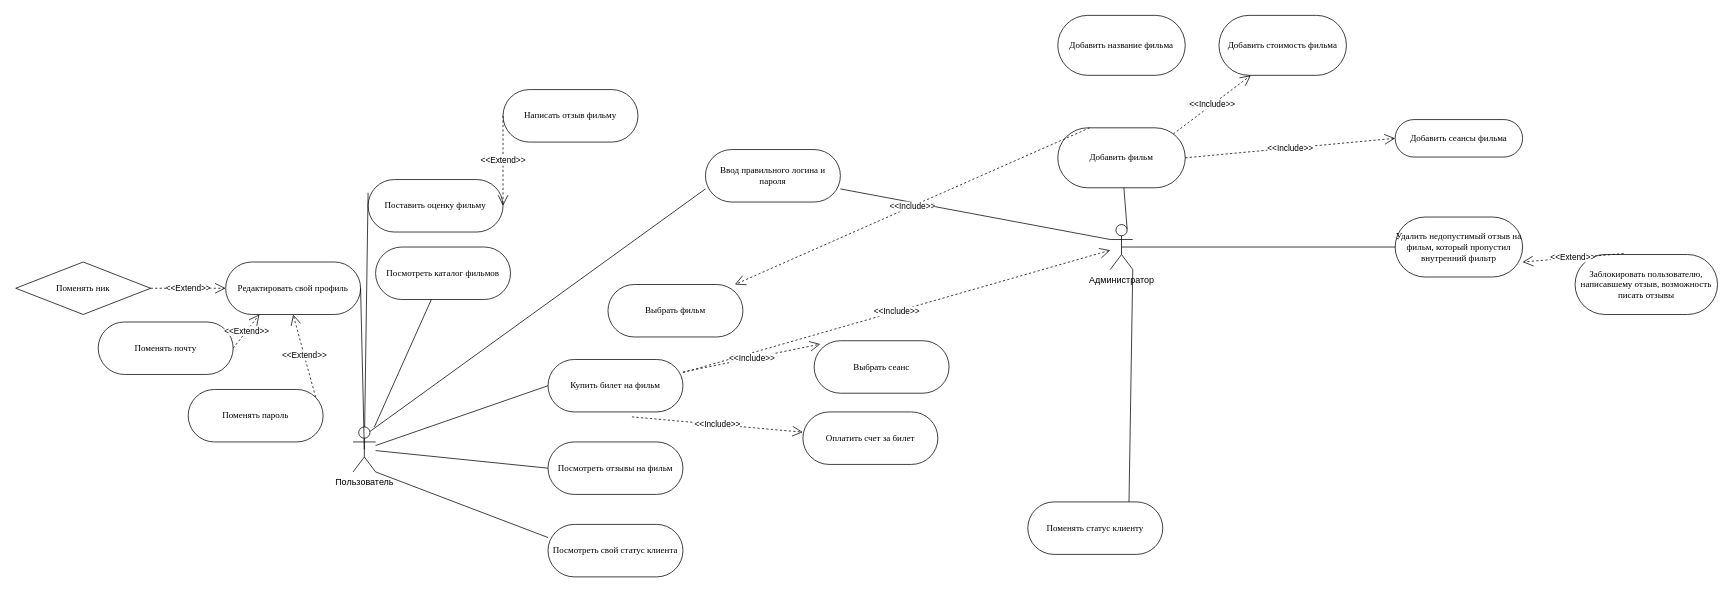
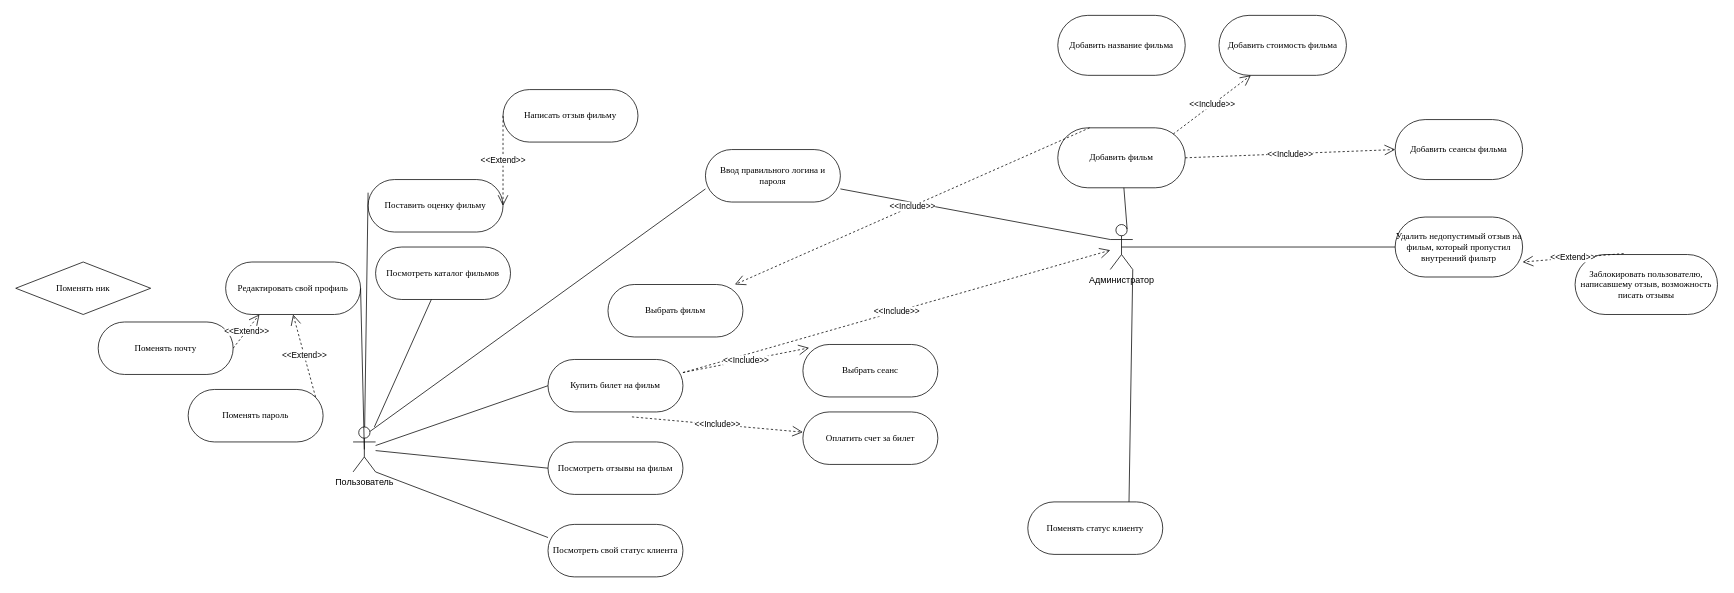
node "Добавить сеансы фильма": size 128x38 -> 128x60
edge "Поменять ник" -> "Редактировать свой профиль": removed, label "<<Extend>>"
node "Выбрать сеанс": moved (882, 367) -> (870, 371)
